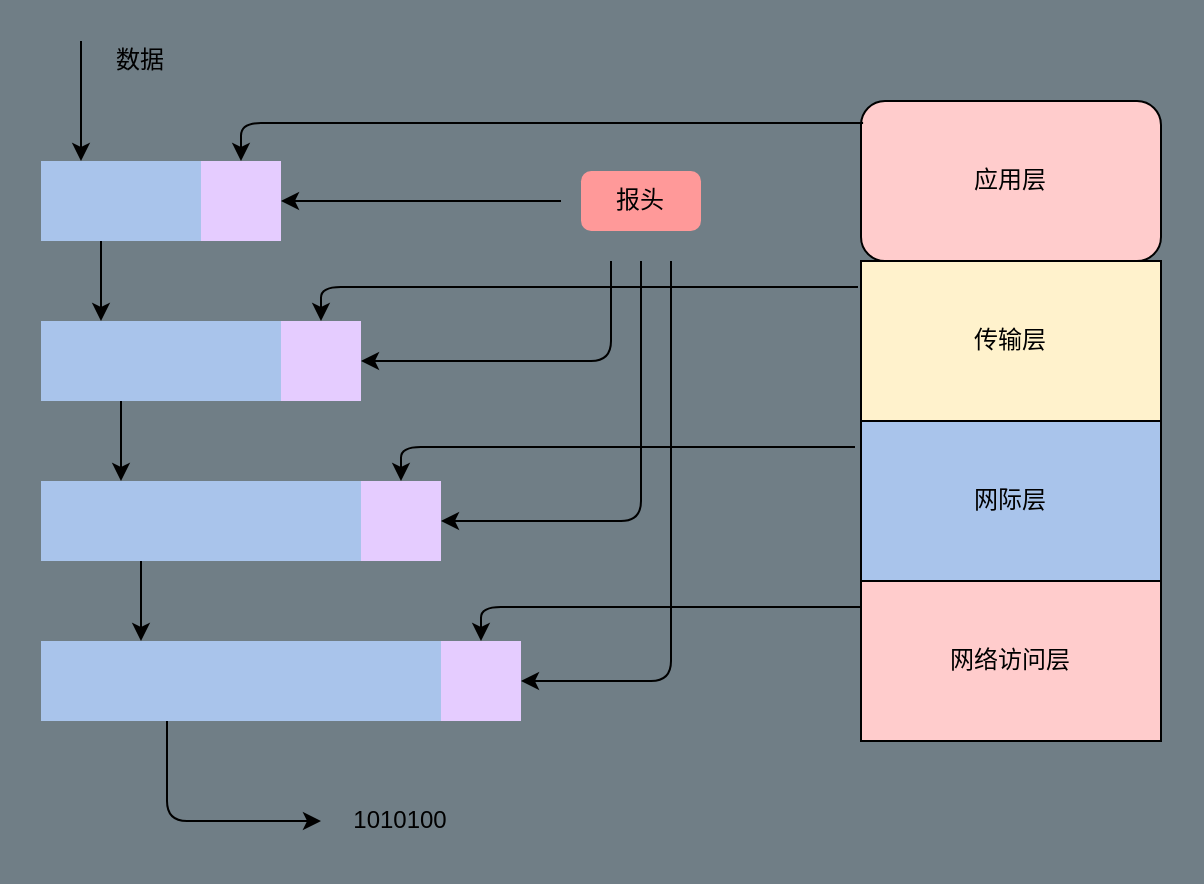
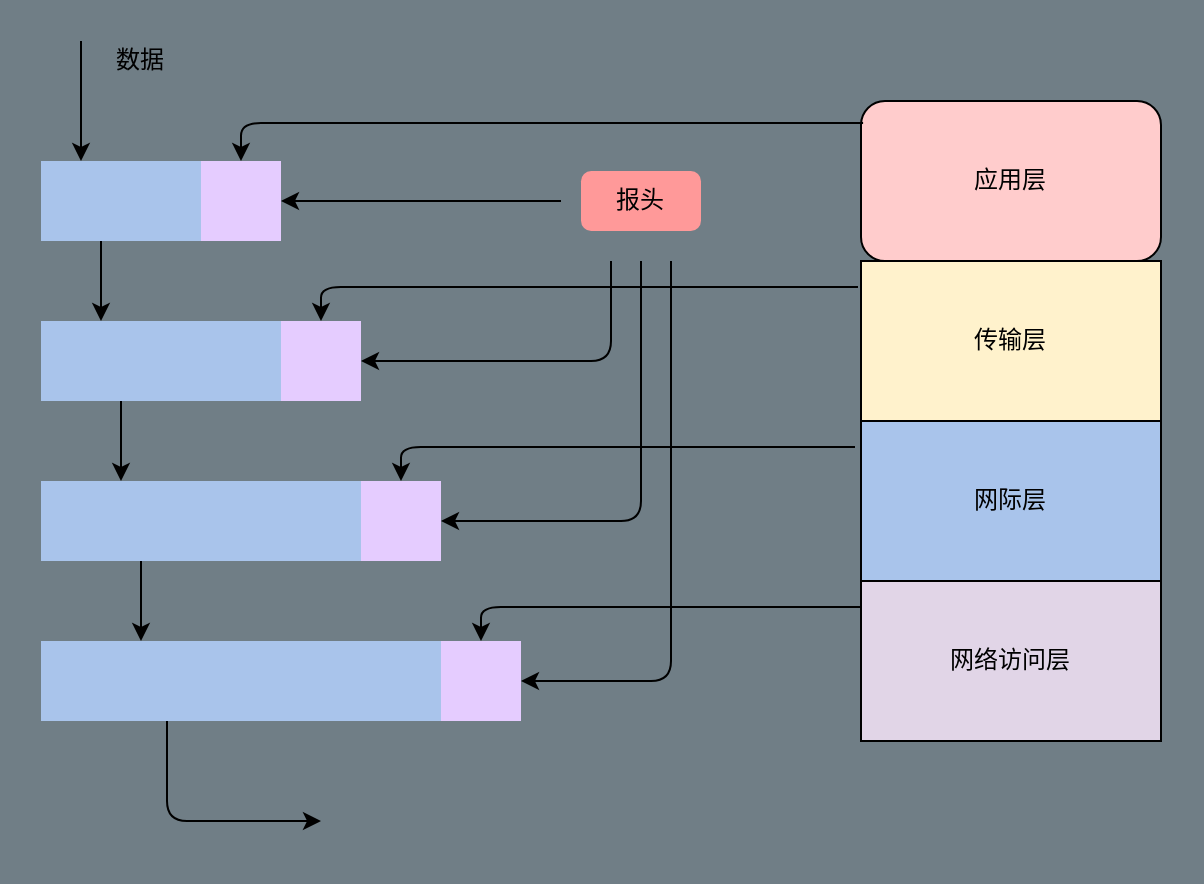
node "网络访问层": fillcolor #ffcccc -> #e1d5e7
node "1010100": removed
